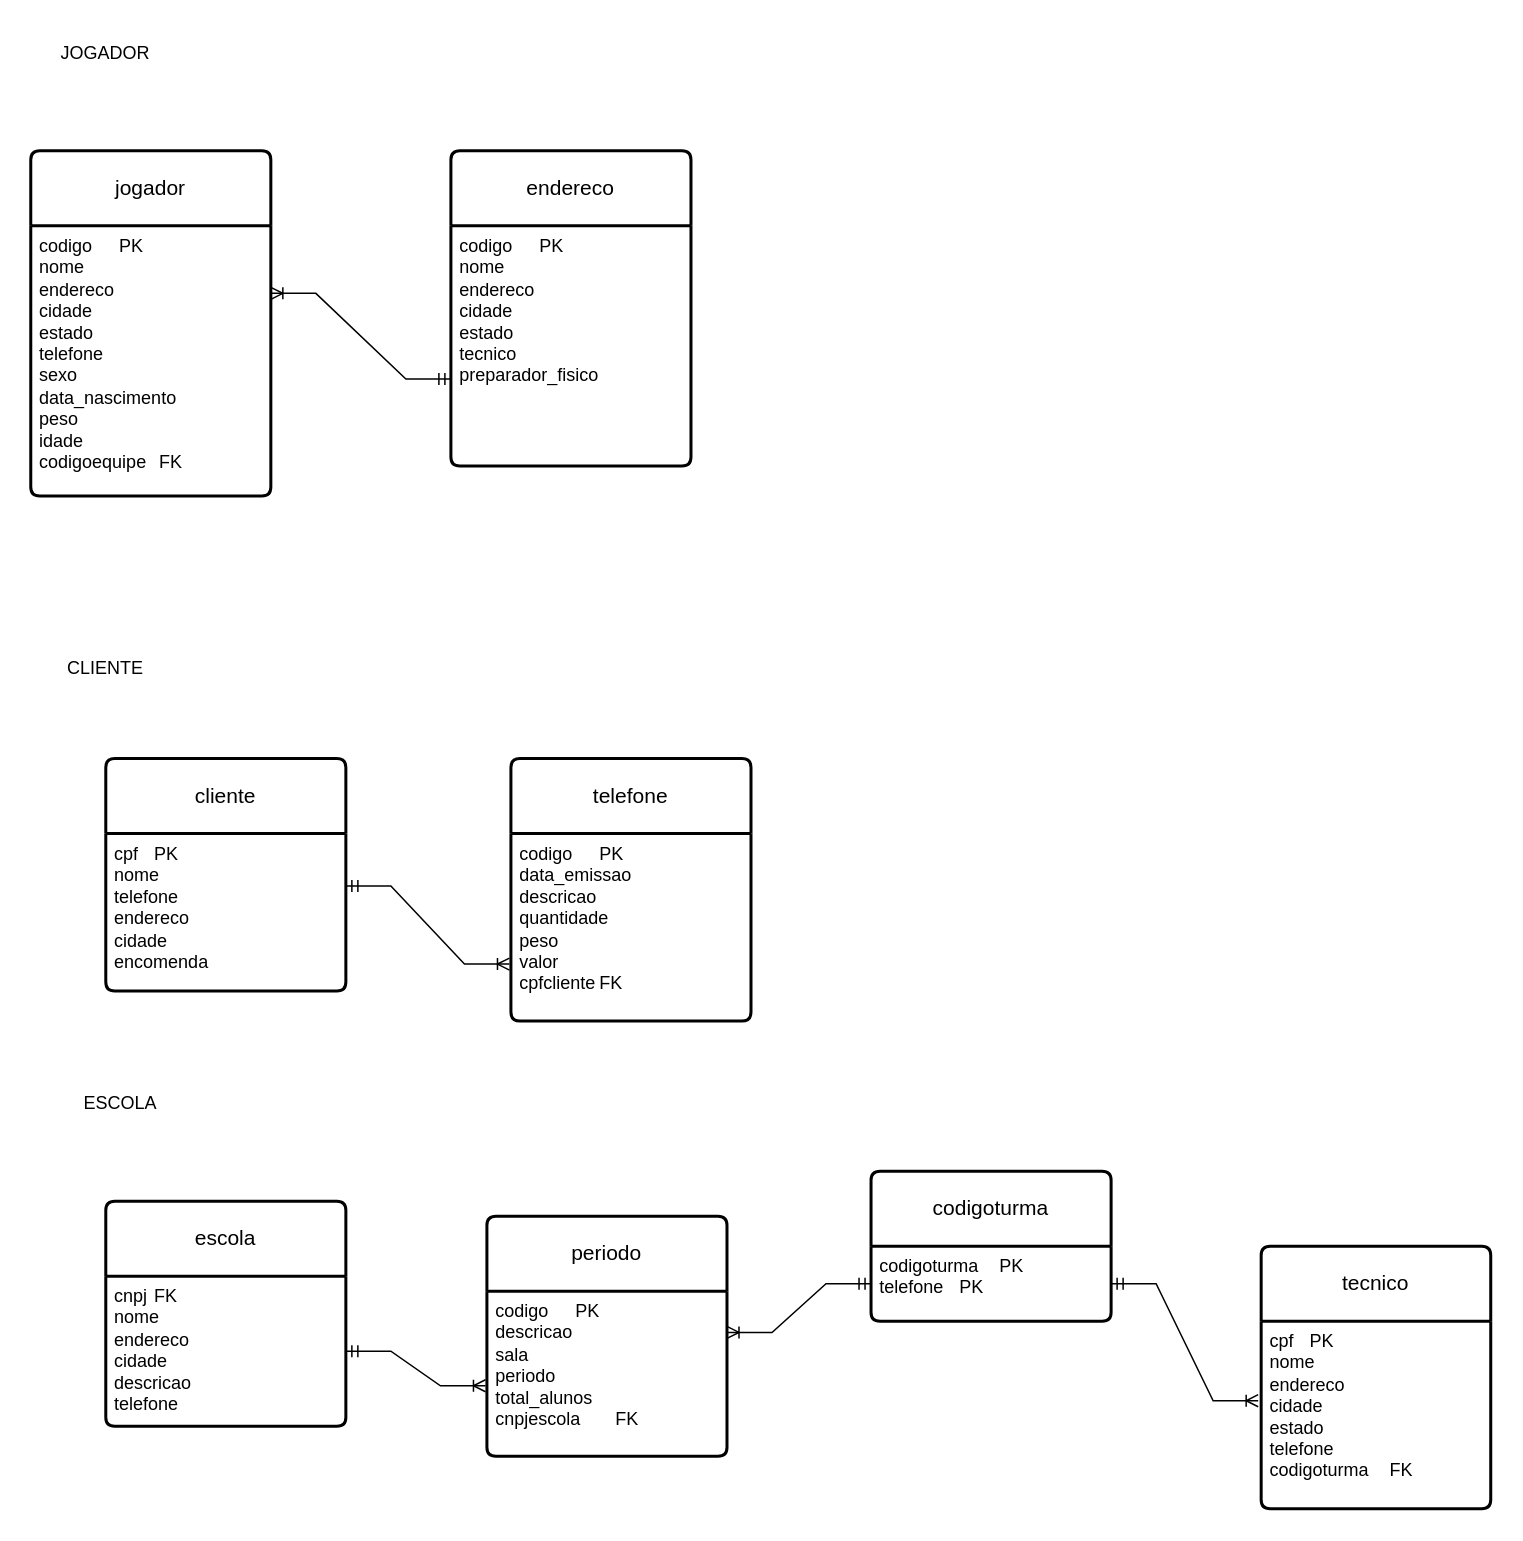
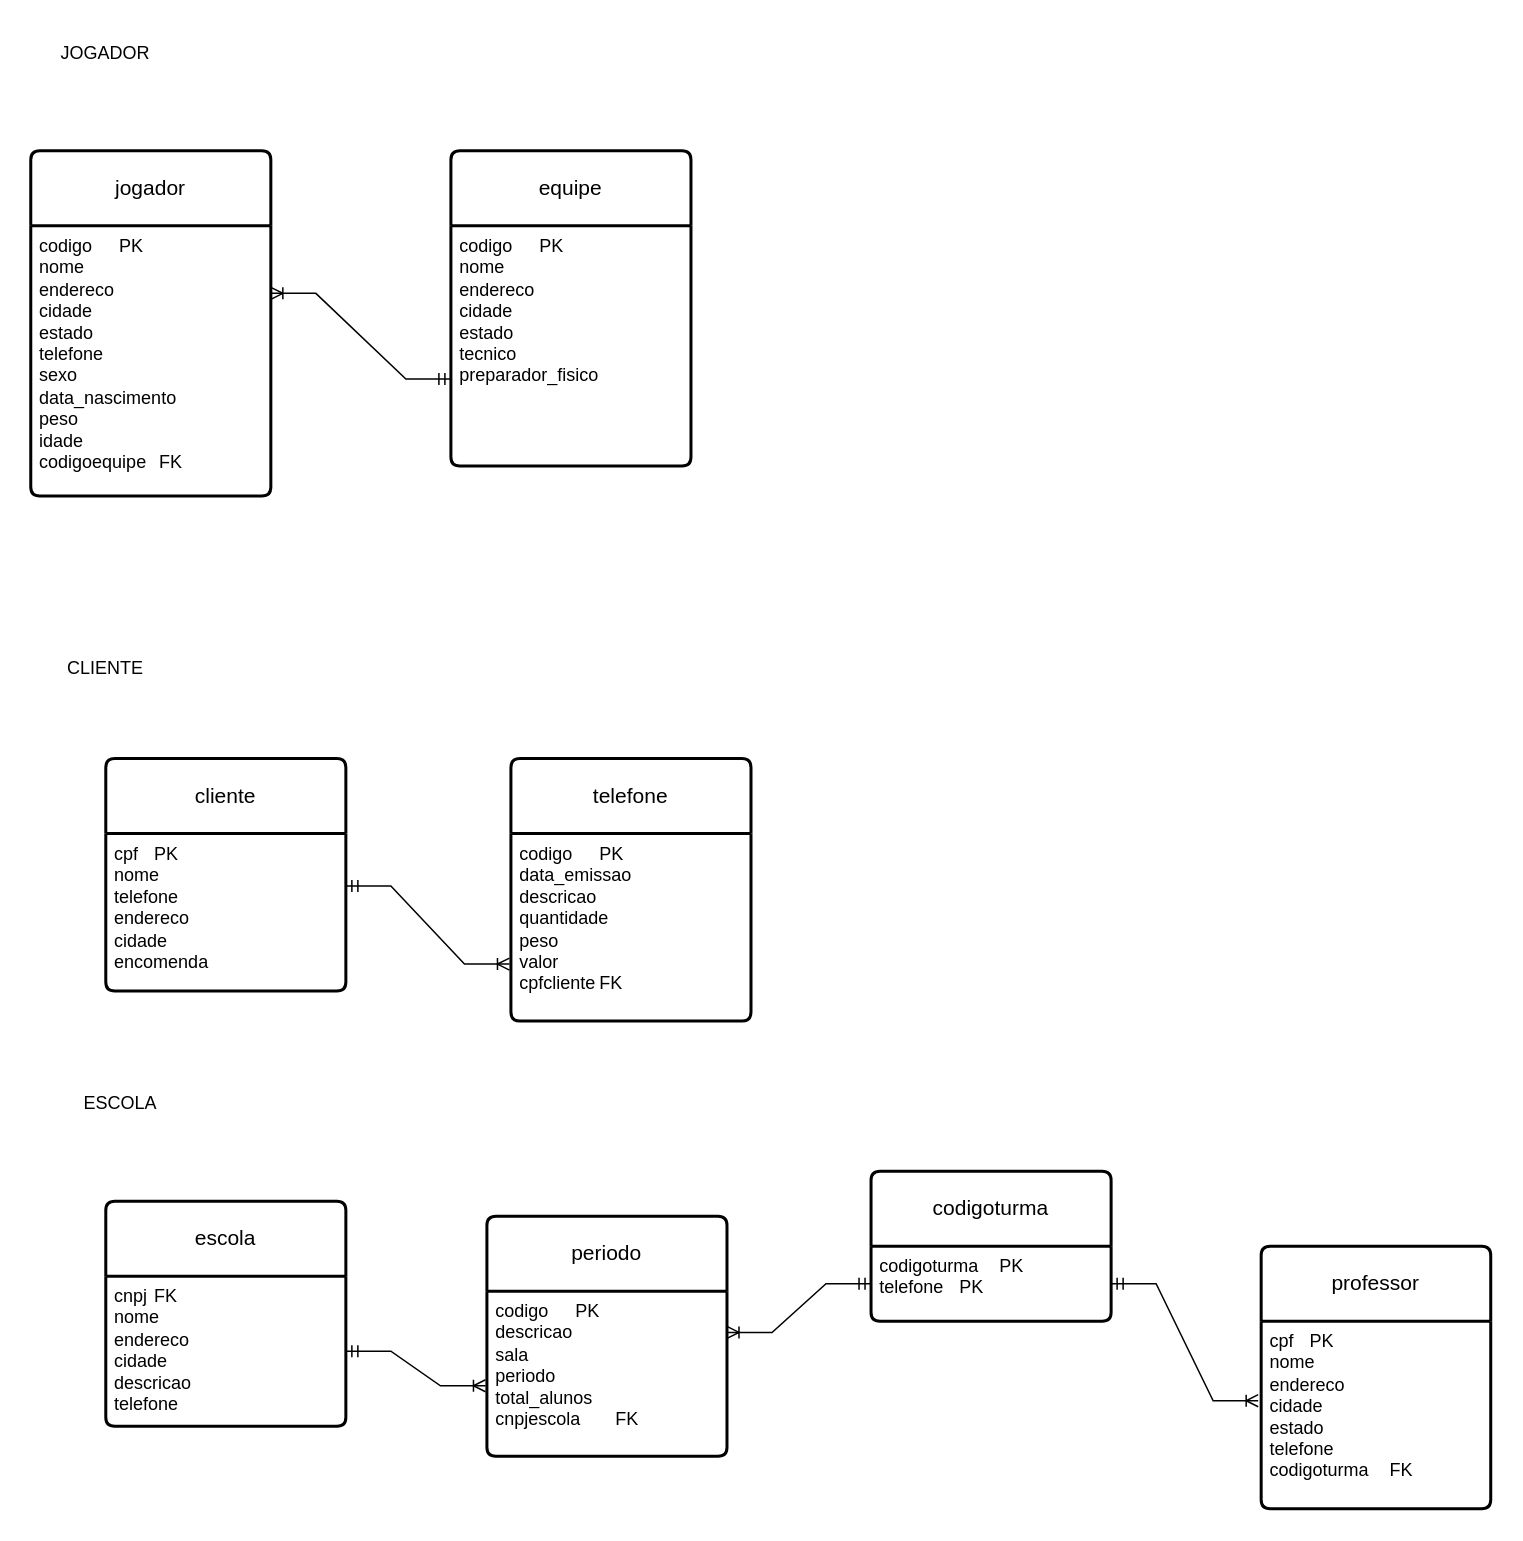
node "endereco": label "endereco" -> "equipe"
node "tecnico": label "tecnico" -> "professor"
